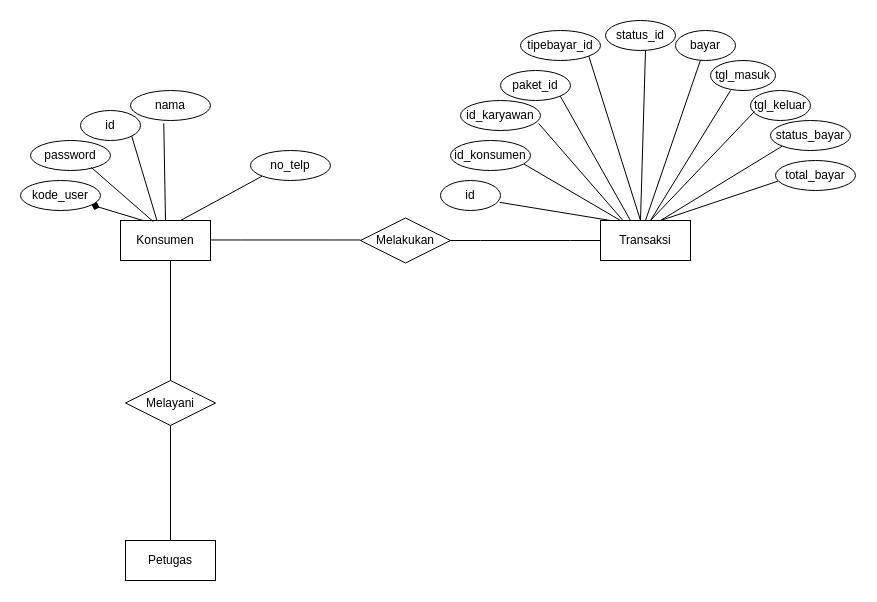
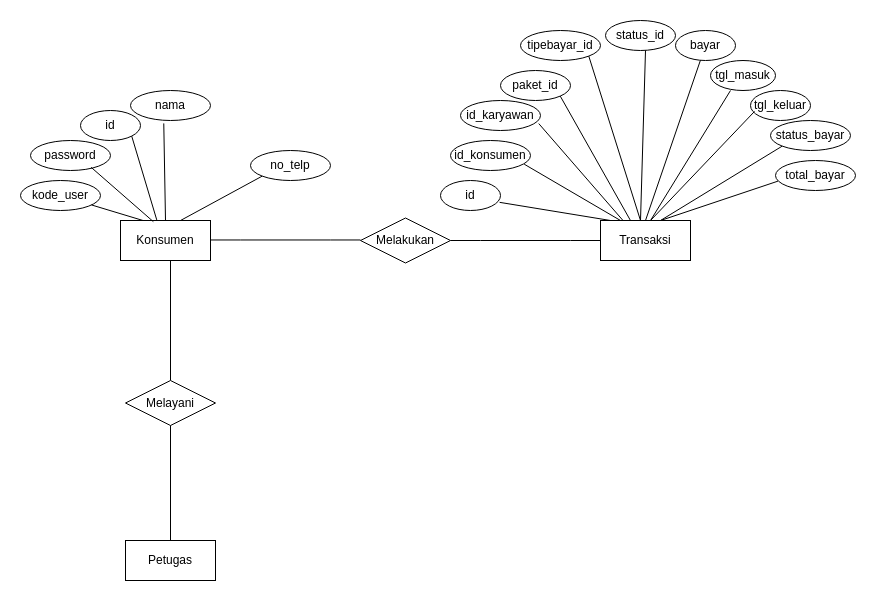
edge "Konsumen" -> "kode_user": arrowhead diamond -> none
